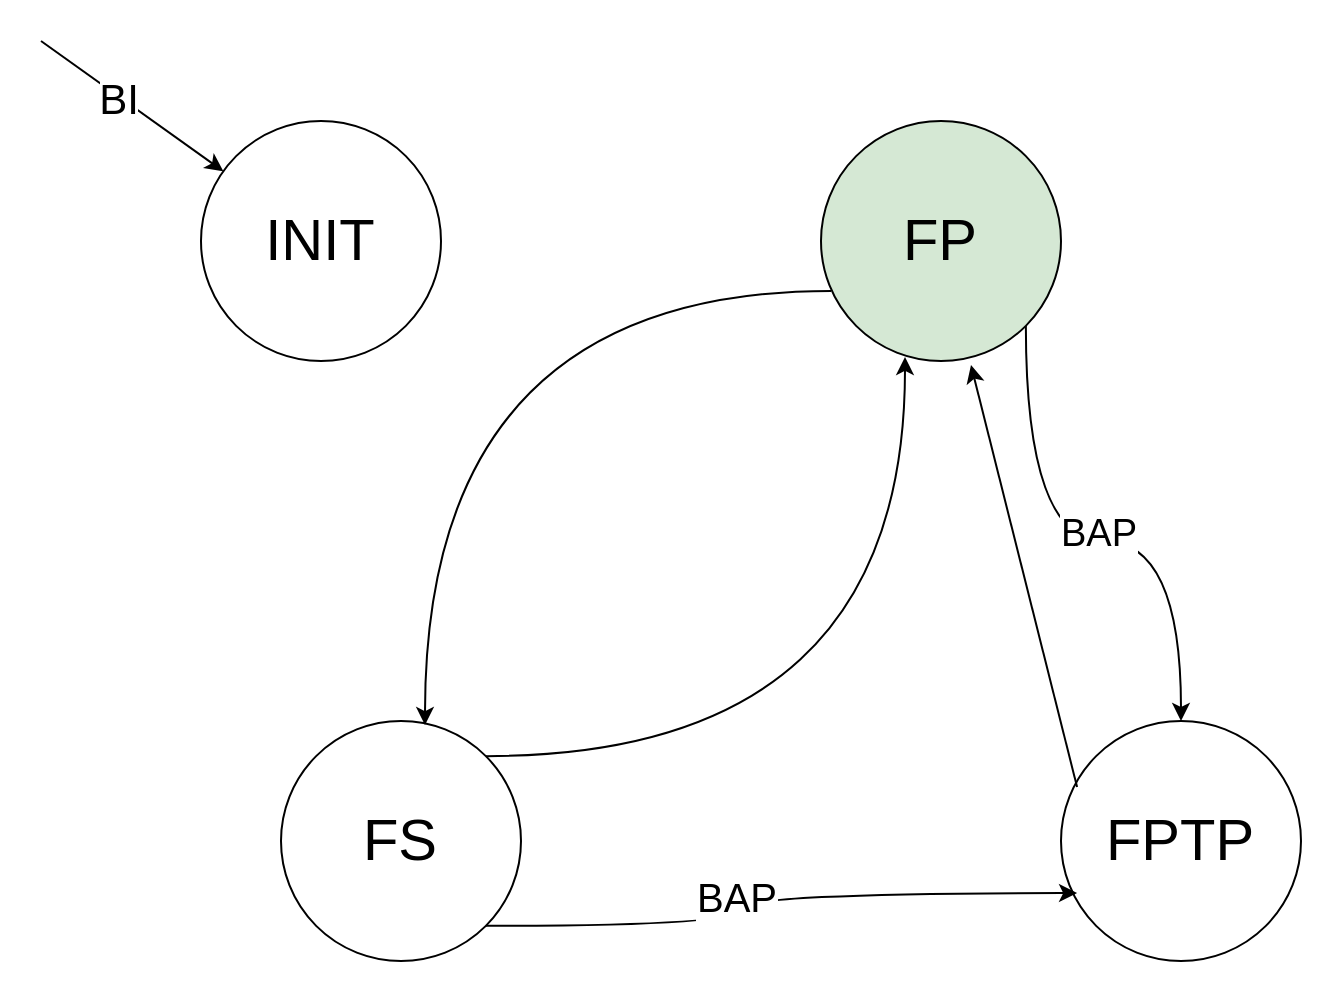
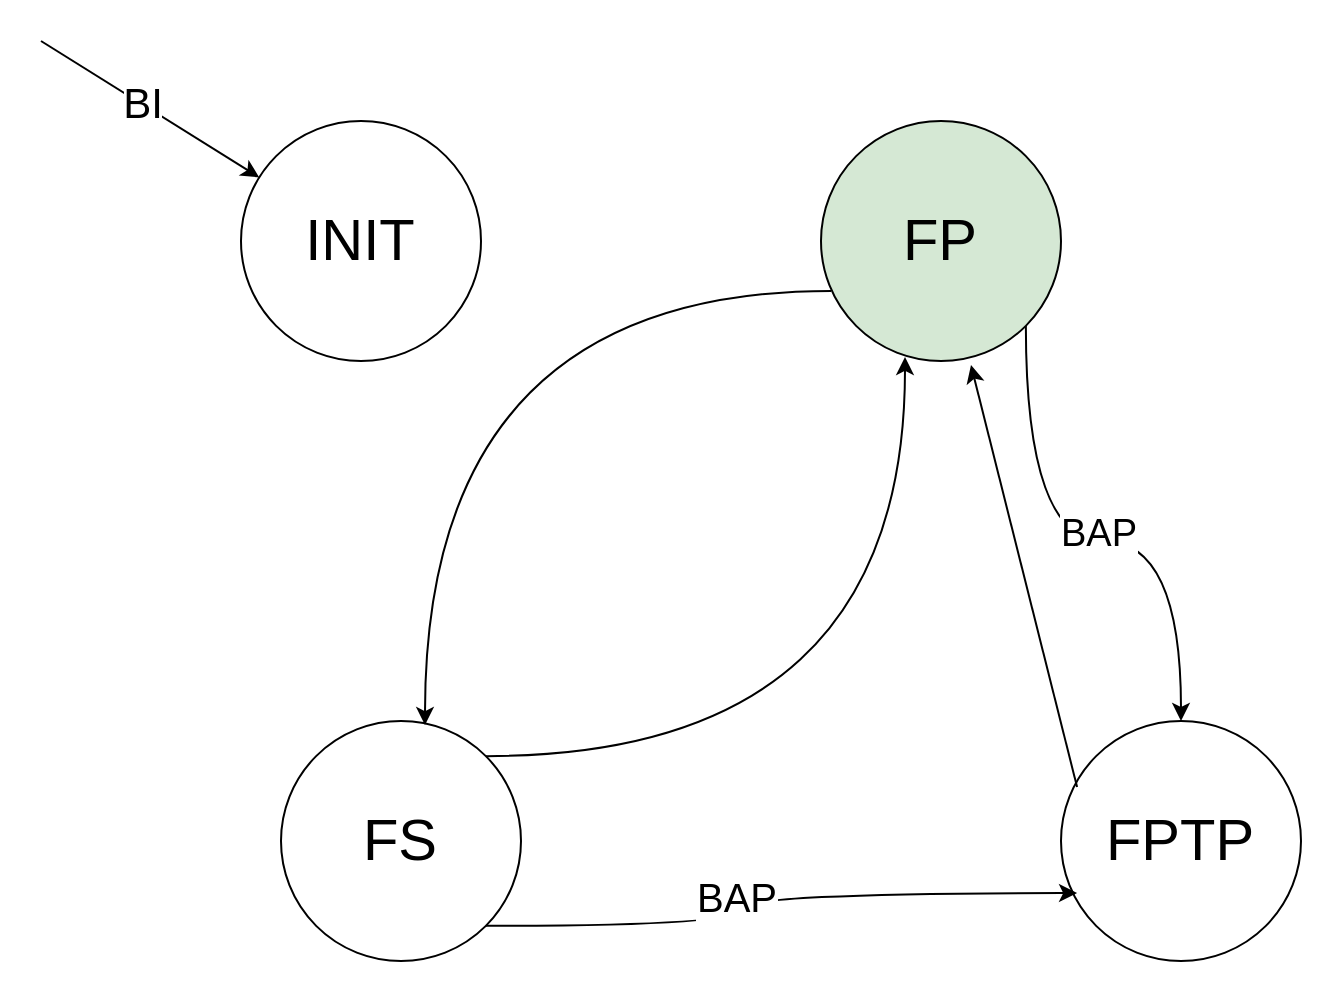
node "INIT": moved (321, 241) -> (361, 241)
